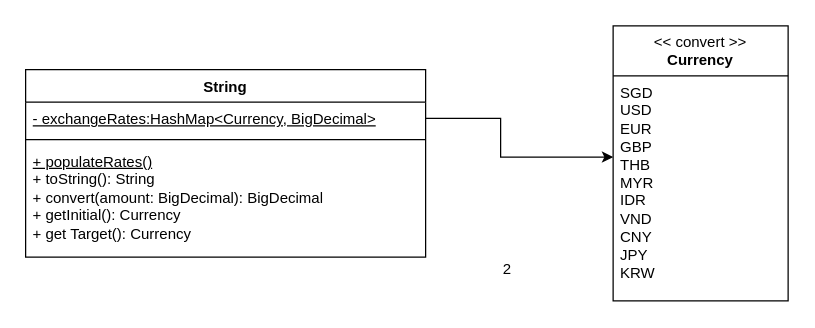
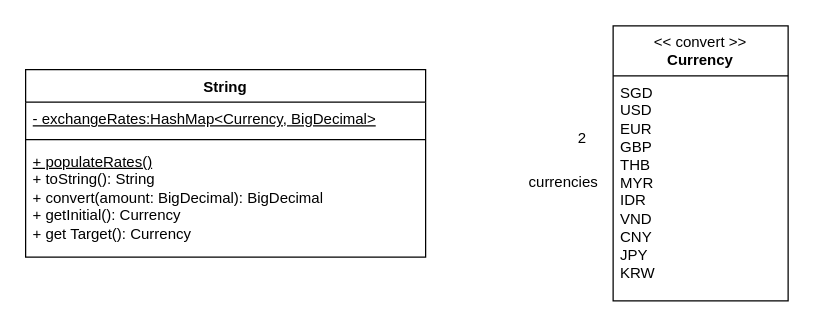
edge "- exchangeRates:HashMap<Currency, BigDecimal>" -> "SGD USD EUR GBP THB MYR IDR VND CNY JPY KRW": removed
node "currencies": added
node "2": moved (507, 269) -> (582, 138)
